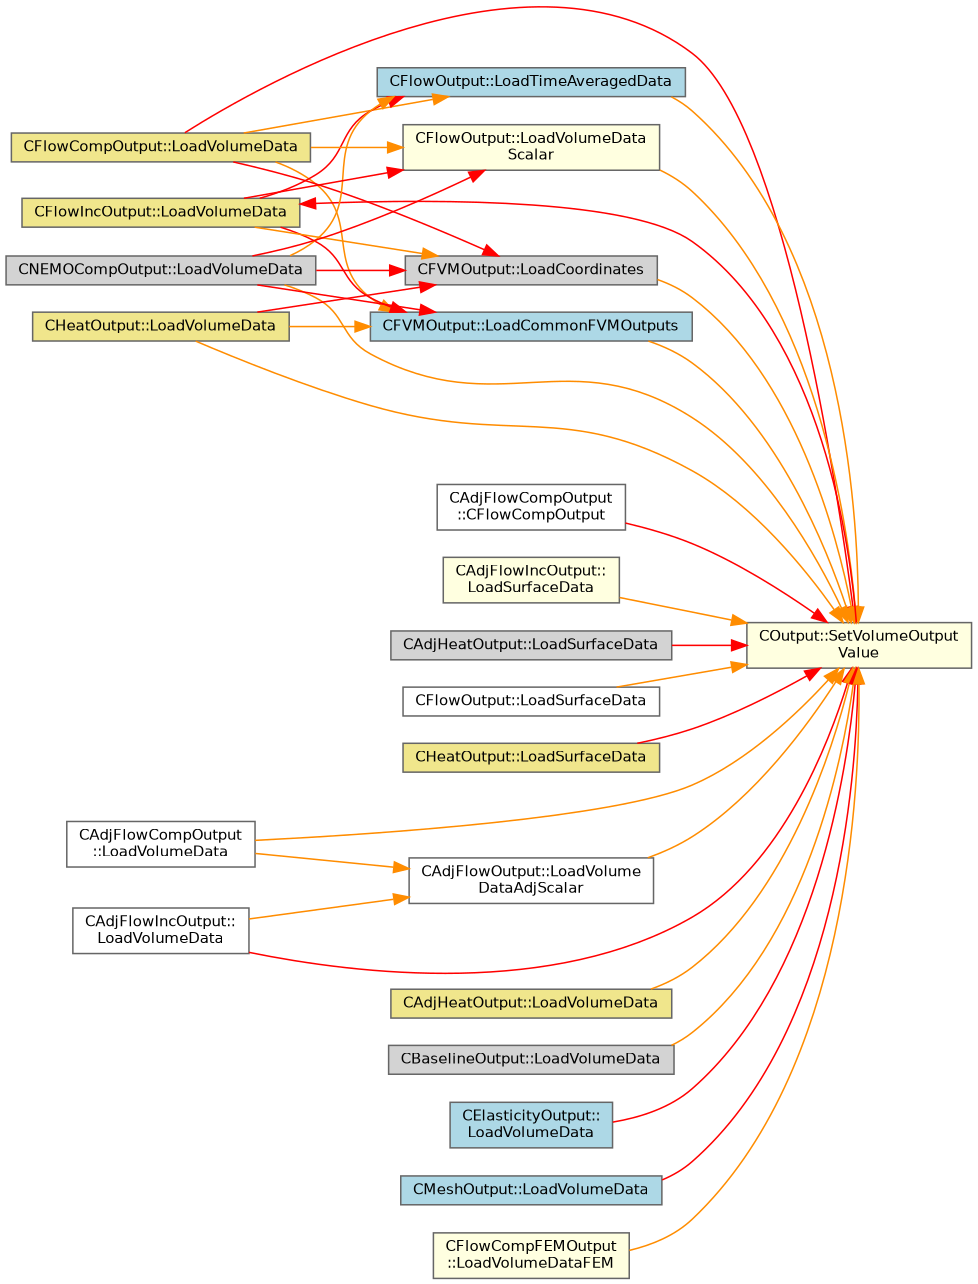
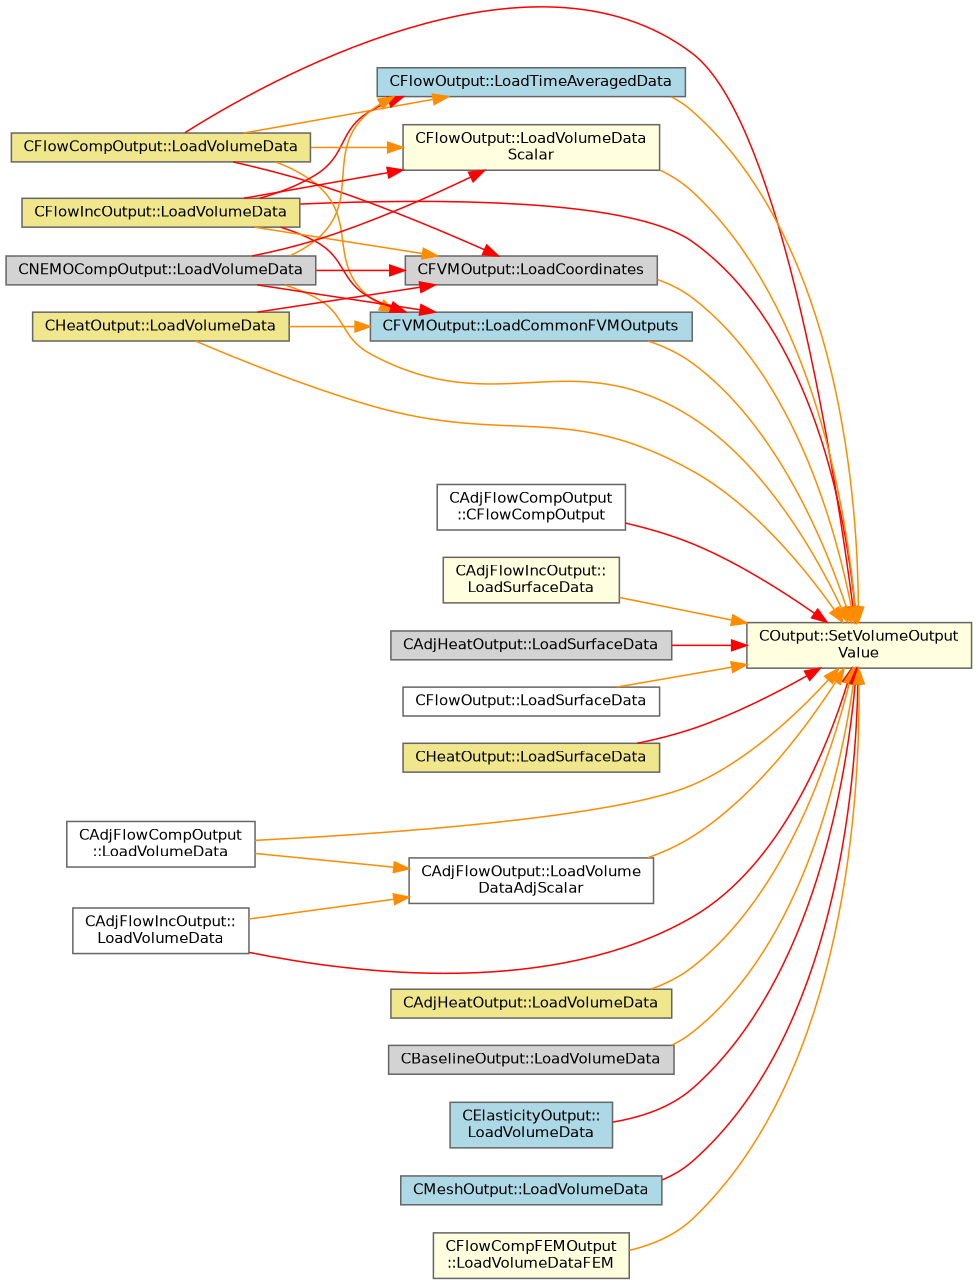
edge "COutput::SetVolumeOutput Value" -> "CFlowIncOutput::LoadVolumeData": reversed
